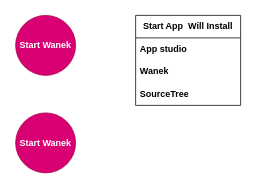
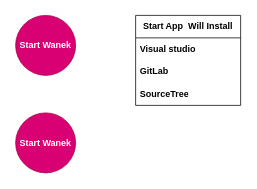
node "App studio": label "App studio" -> "Visual studio"
node "Wanek": label "Wanek" -> "GitLab"
